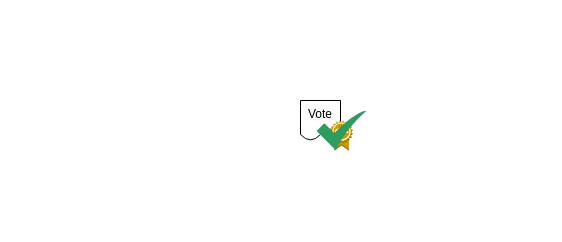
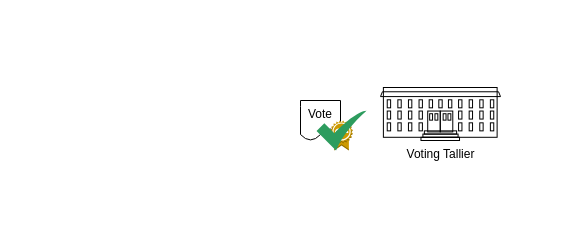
node "Voting Tallier": added
